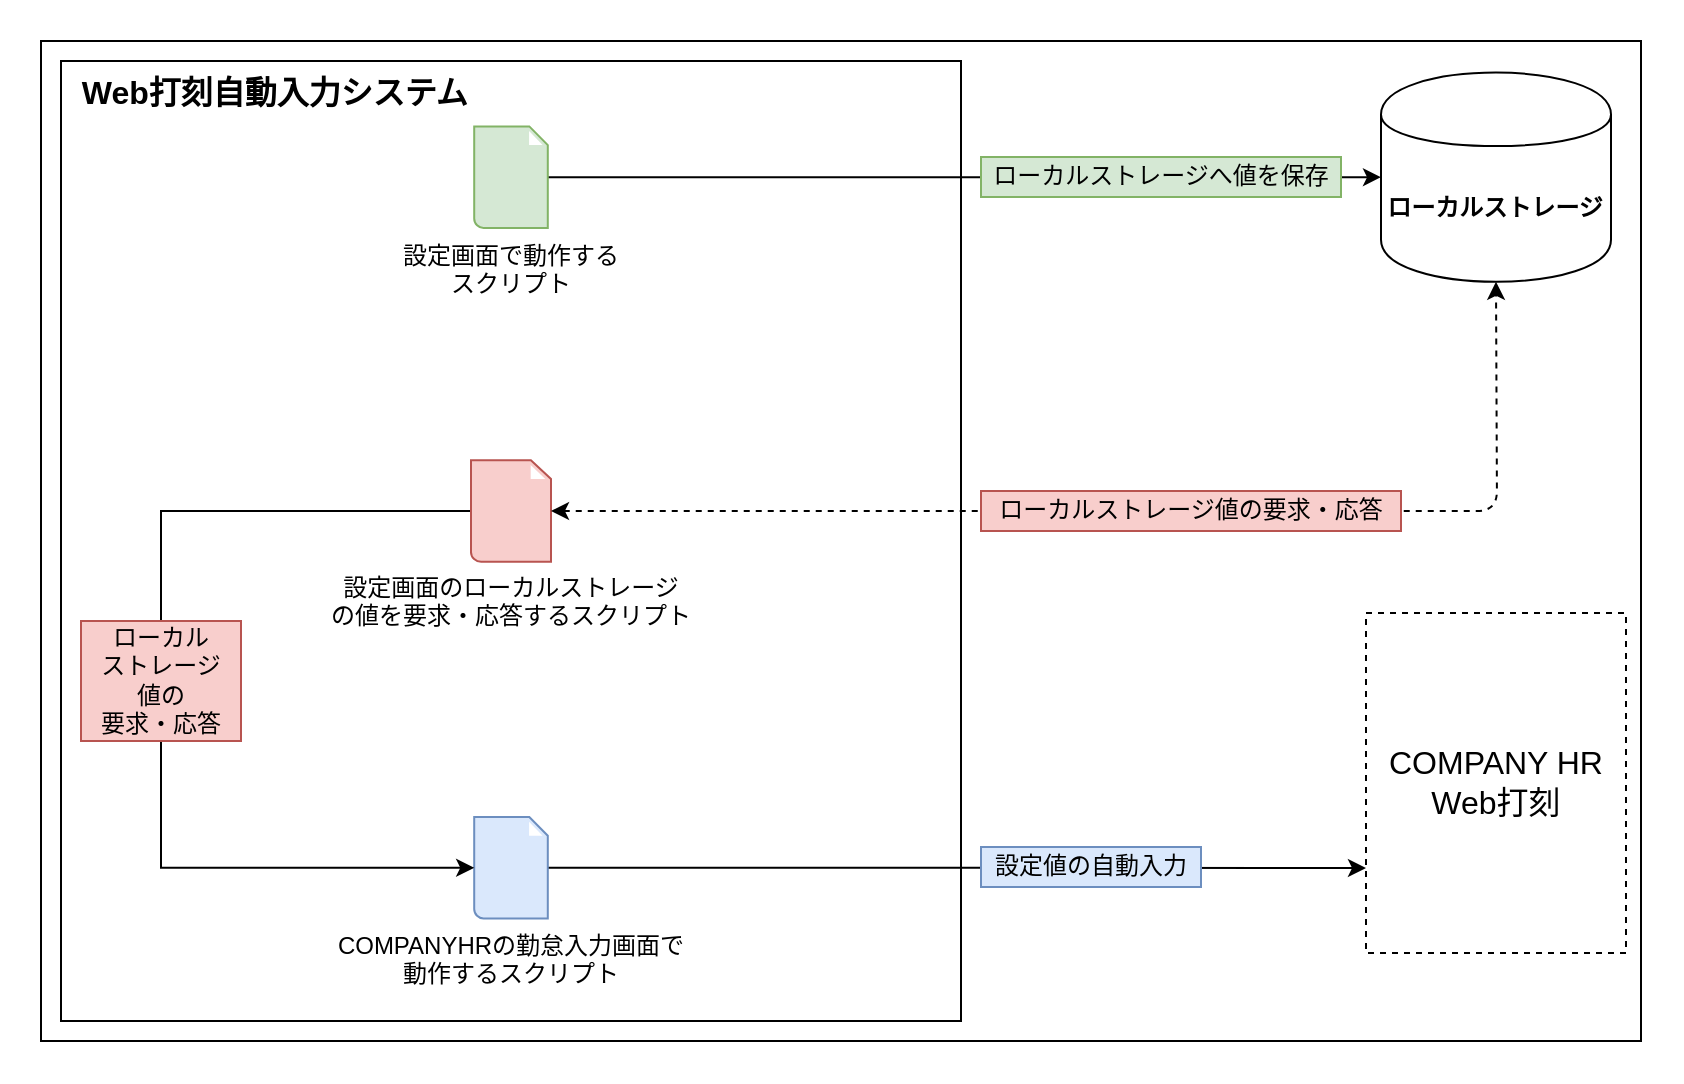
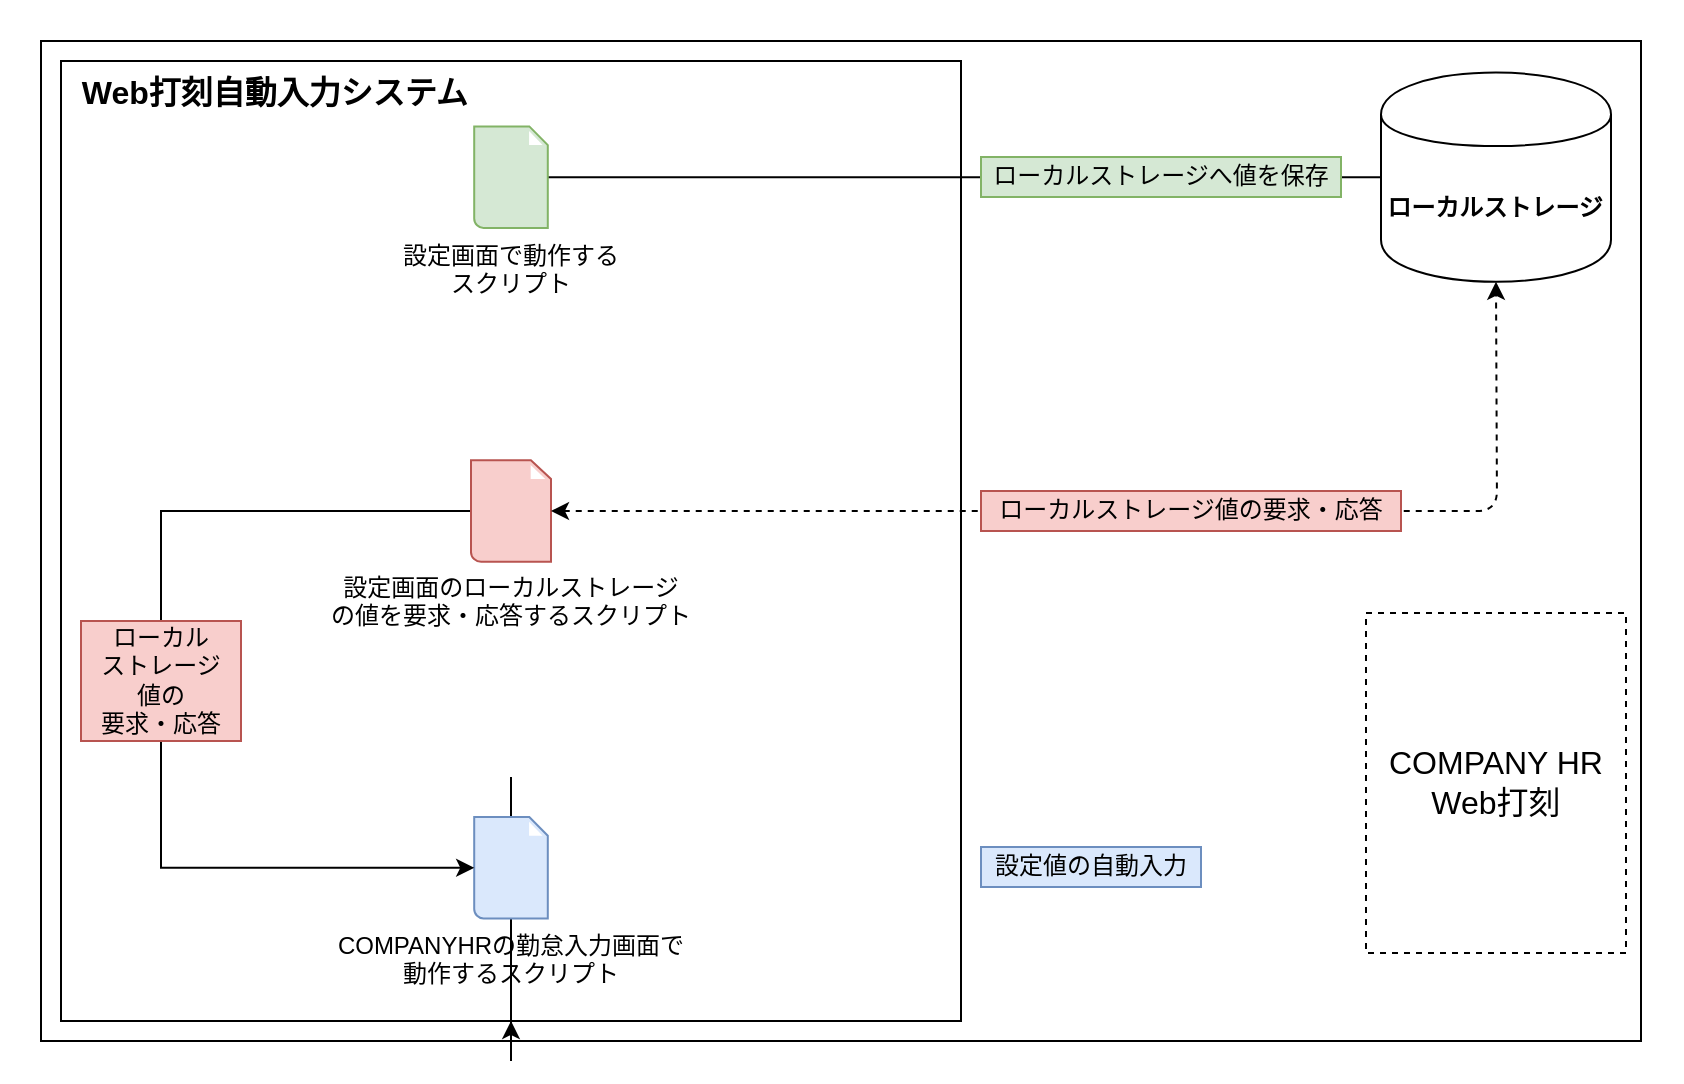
edge "設定画面で動作する スクリプト" -> "ローカルストレージ": arrowhead classic -> none
edge "COMPANYHRの勤怠入力画面で 動作するスクリプト" -> "COMPANY HR Web打刻": now "COMPANYHRの勤怠入力画面で 動作するスクリプト" -> "Web打刻自動入力システム"
